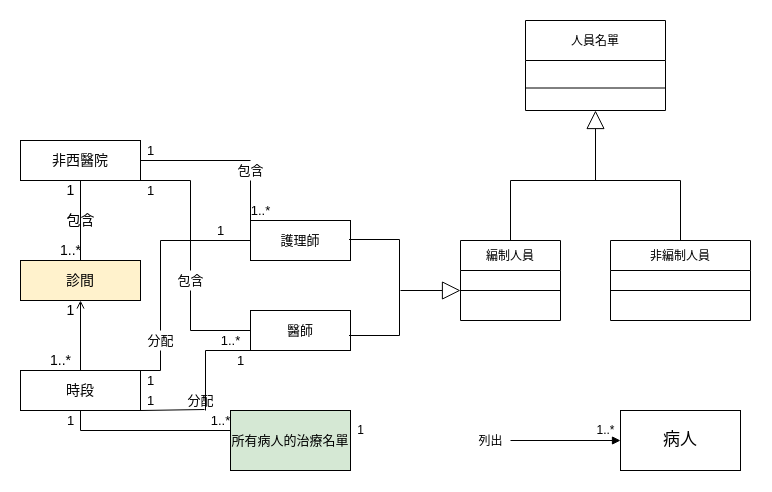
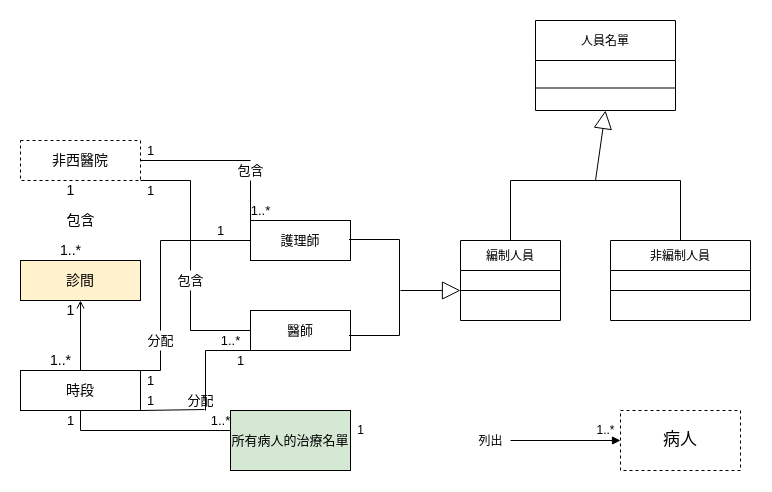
node "人員名單": moved (596, 66) -> (606, 66)
node "非西醫院": style solid -> dashed
edge "非西醫院" -- "診間": removed
node "病人": style solid -> dashed
